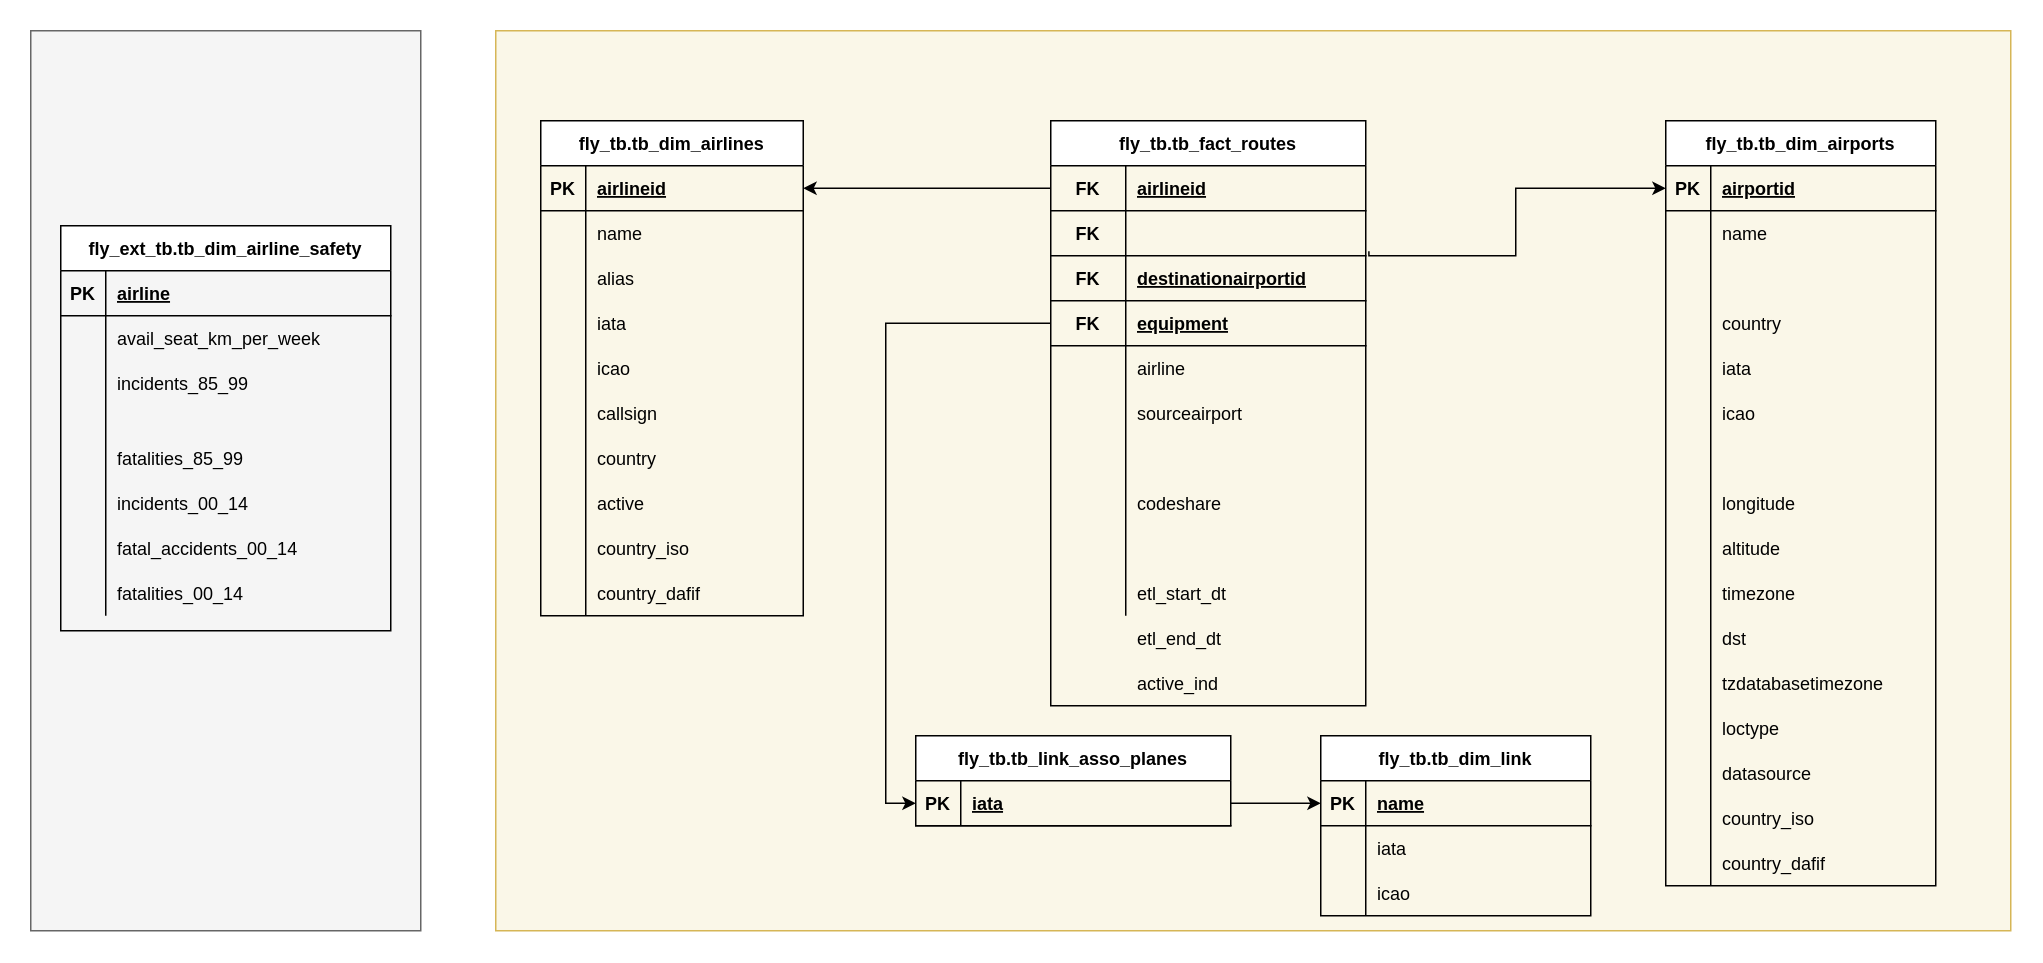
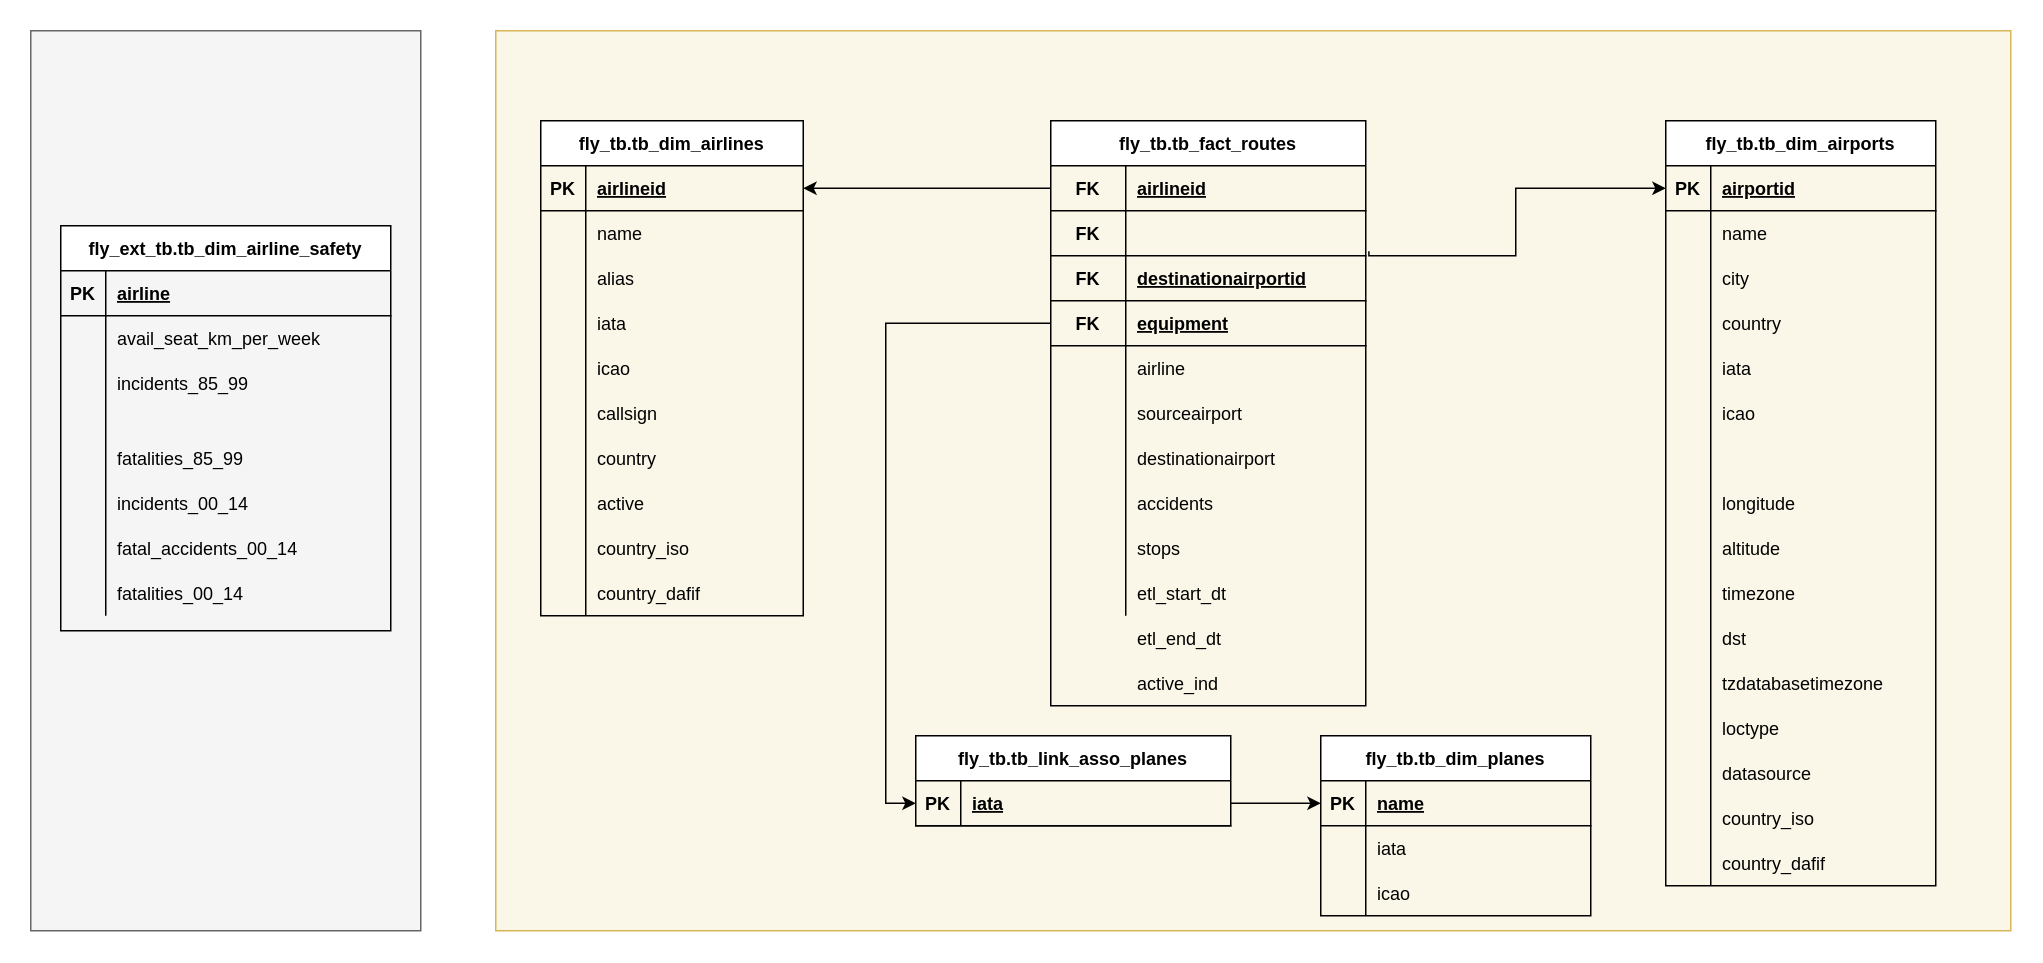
node "city": added
node "destinationairport": added
node "codeshare": label "codeshare" -> "accidents"
node "stops": added
node "fly_tb.tb_dim_link": label "fly_tb.tb_dim_link" -> "fly_tb.tb_dim_planes"
